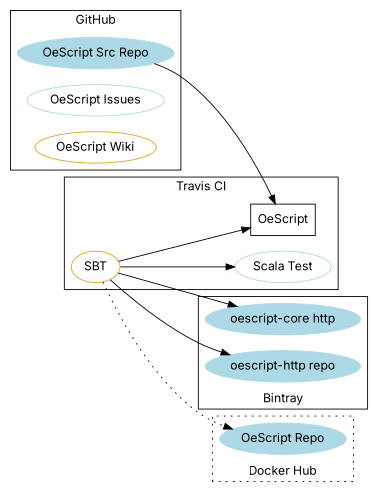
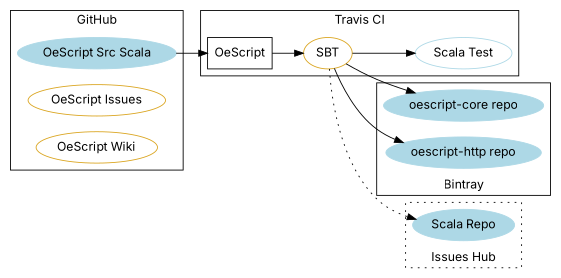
node "OeScript Src Repo": label "OeScript Src Repo" -> "OeScript Src Scala"
node "OeScript Issues": color lightblue -> goldenrod
edge "SBT" -> "OeScript": reversed
node "oescript-core http": label "oescript-core http" -> "oescript-core repo"
node "OeScript Repo": label "OeScript Repo" -> "Scala Repo"
cluster "Docker Hub": label "Docker Hub" -> "Issues Hub"
